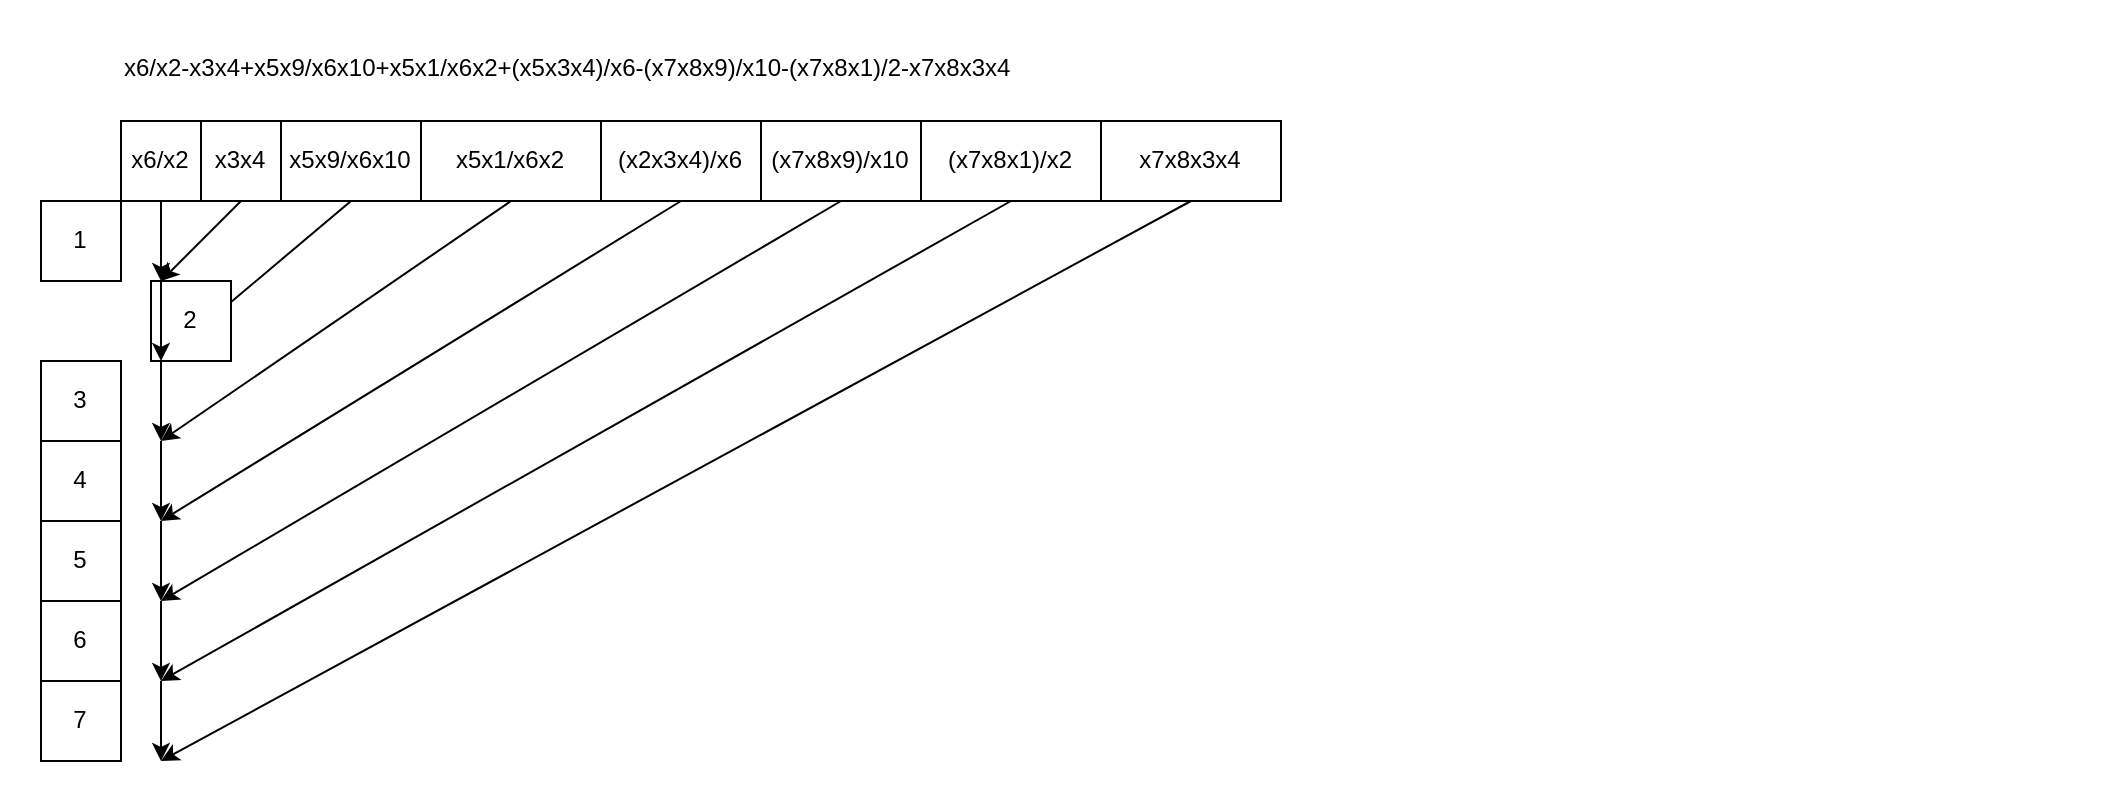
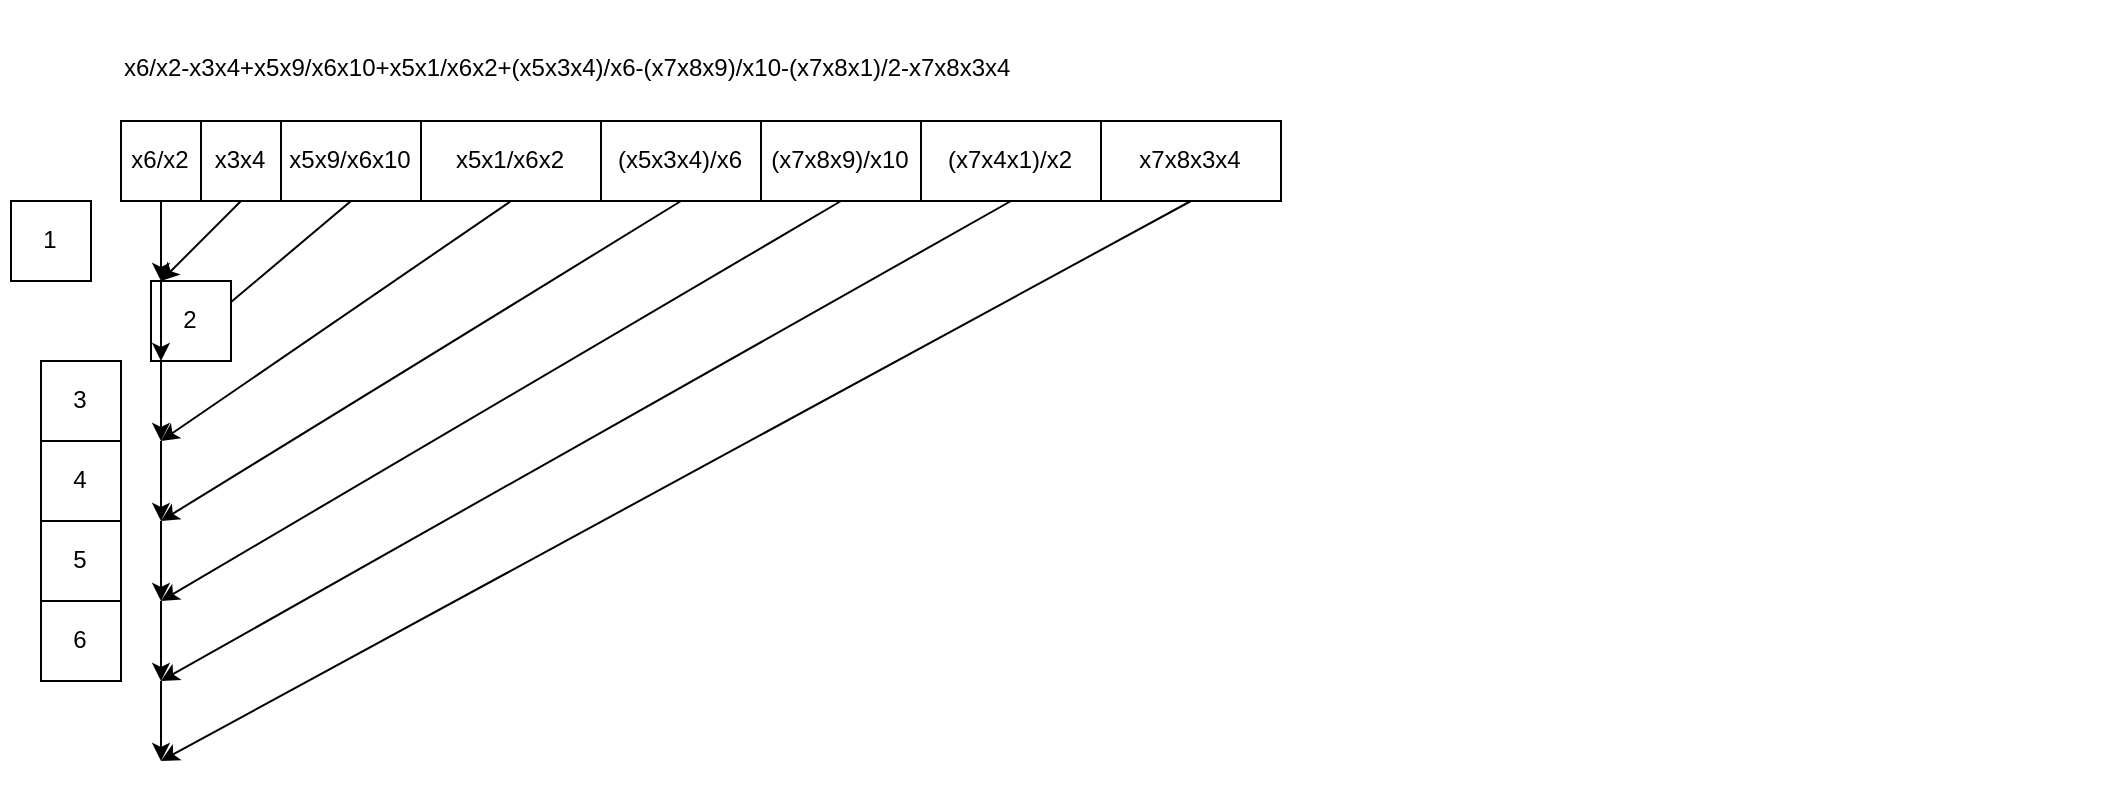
node "(x2x3x4)/x6": label "(x2x3x4)/x6" -> "(x5x3x4)/x6"
node "(x7x8x1)/x2": label "(x7x8x1)/x2" -> "(x7x4x1)/x2"
node "1": moved (81, 241) -> (51, 241)
node "7": removed
